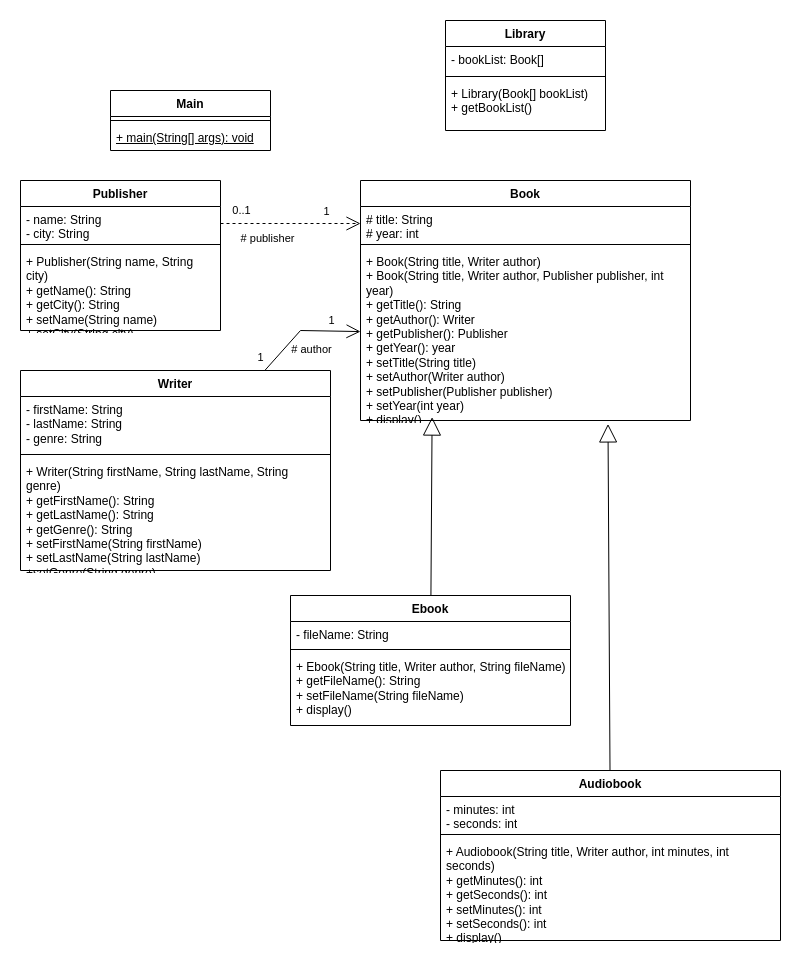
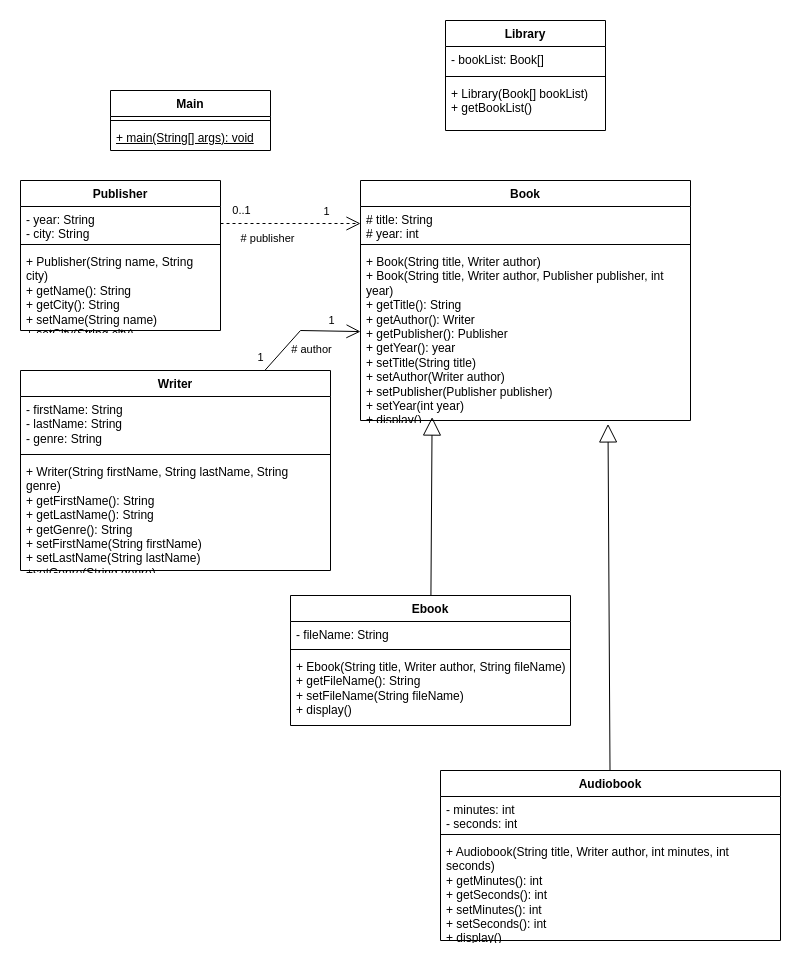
node "- name: String - city: String": label "- name: String - city: String" -> "- year: String - city: String"
